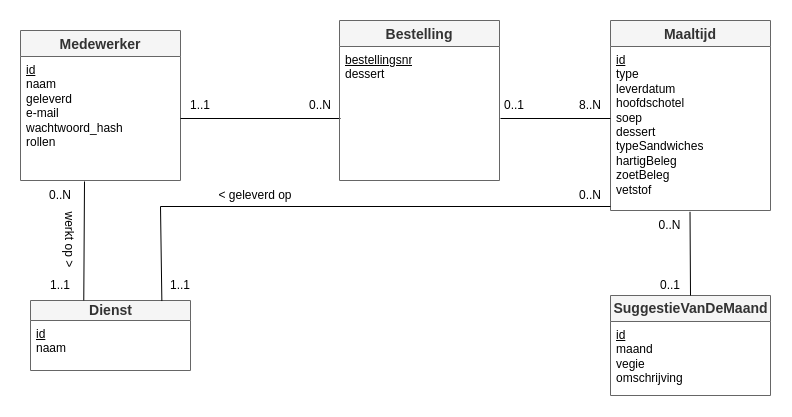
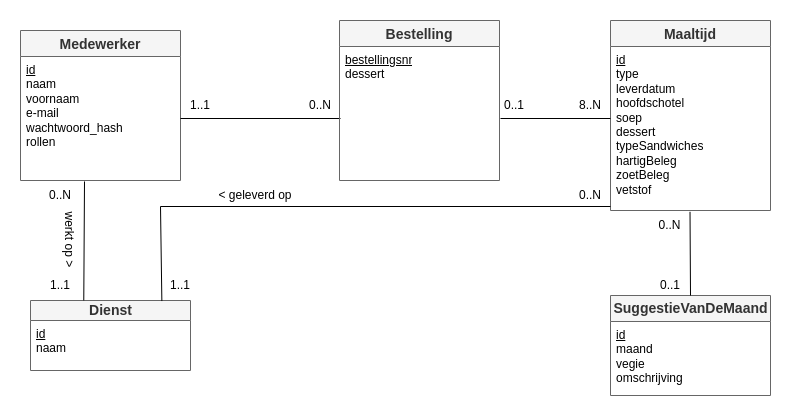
node "id naam geleverd e-mail wachtwoord_hash rollen": label "id naam geleverd e-mail wachtwoord_hash rollen" -> "id naam voornaam e-mail wachtwoord_hash rollen"
